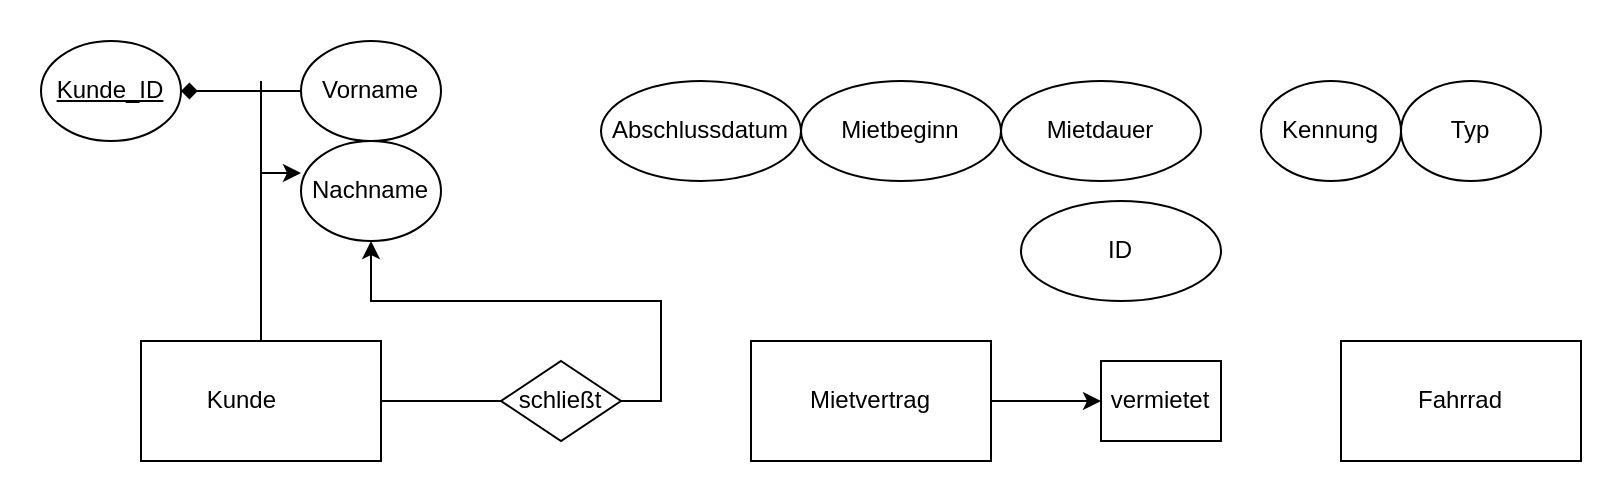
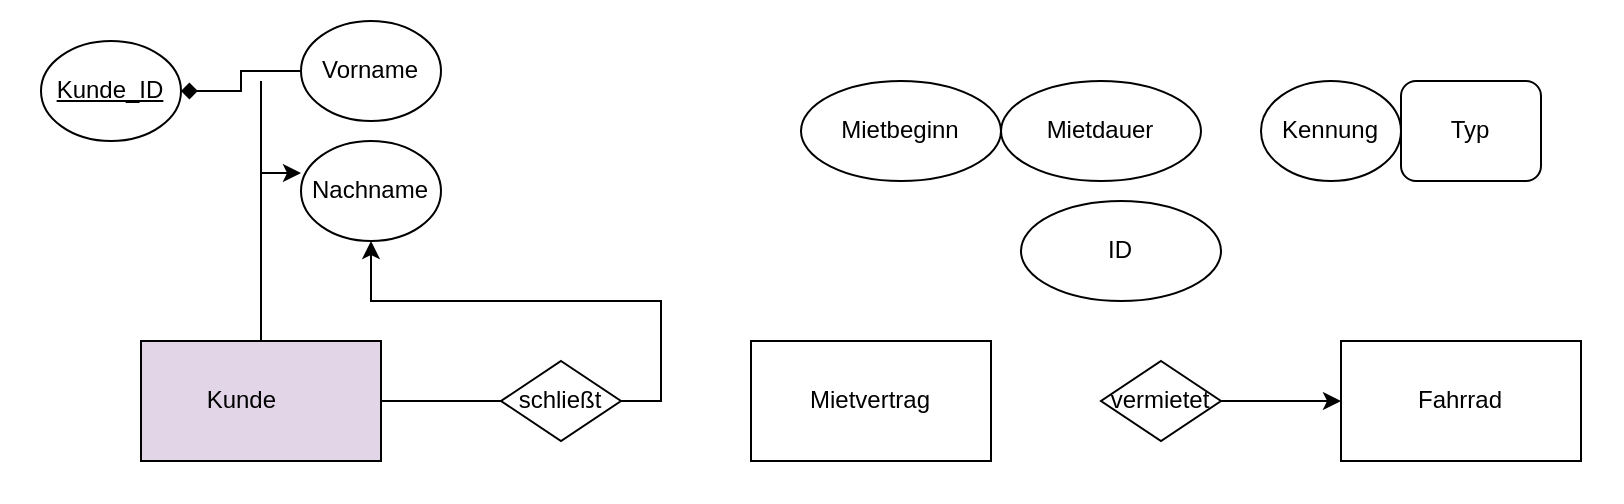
node "Vorname": moved (371, 91) -> (371, 71)
node "Abschlussdatum": removed
node "Typ": shape ellipse -> rounded rectangle
node "Kunde": fillcolor #ffffff -> #e1d5e7
edge "Mietvertrag" -> "vermietet": removed
node "vermietet": shape rectangle -> diamond
edge "vermietet" -> "Fahrrad": added
